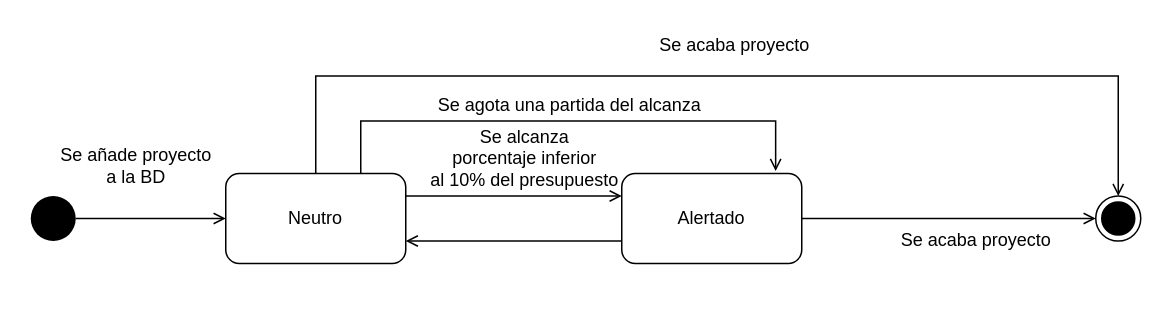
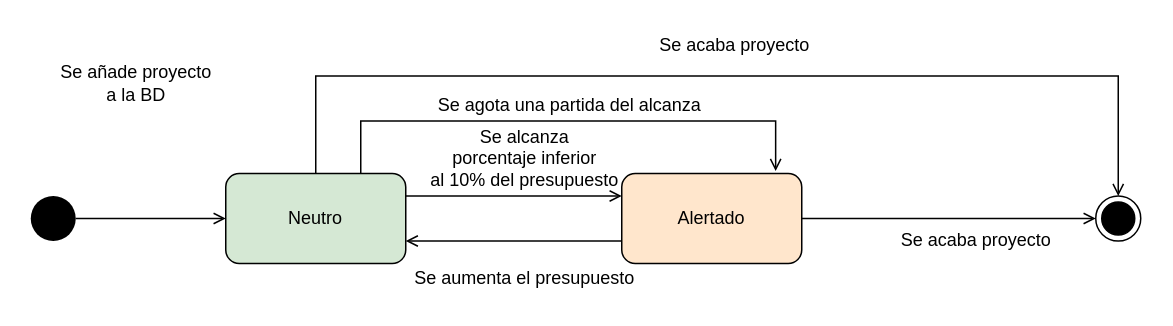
node "Se añade proyecto a la BD": moved (136, 166) -> (136, 83)
node "Neutro": fillcolor #ffffff -> #d5e8d4
node "Alertado": fillcolor #ffffff -> #ffe6cc
node "Se aumenta el presupuesto": added
